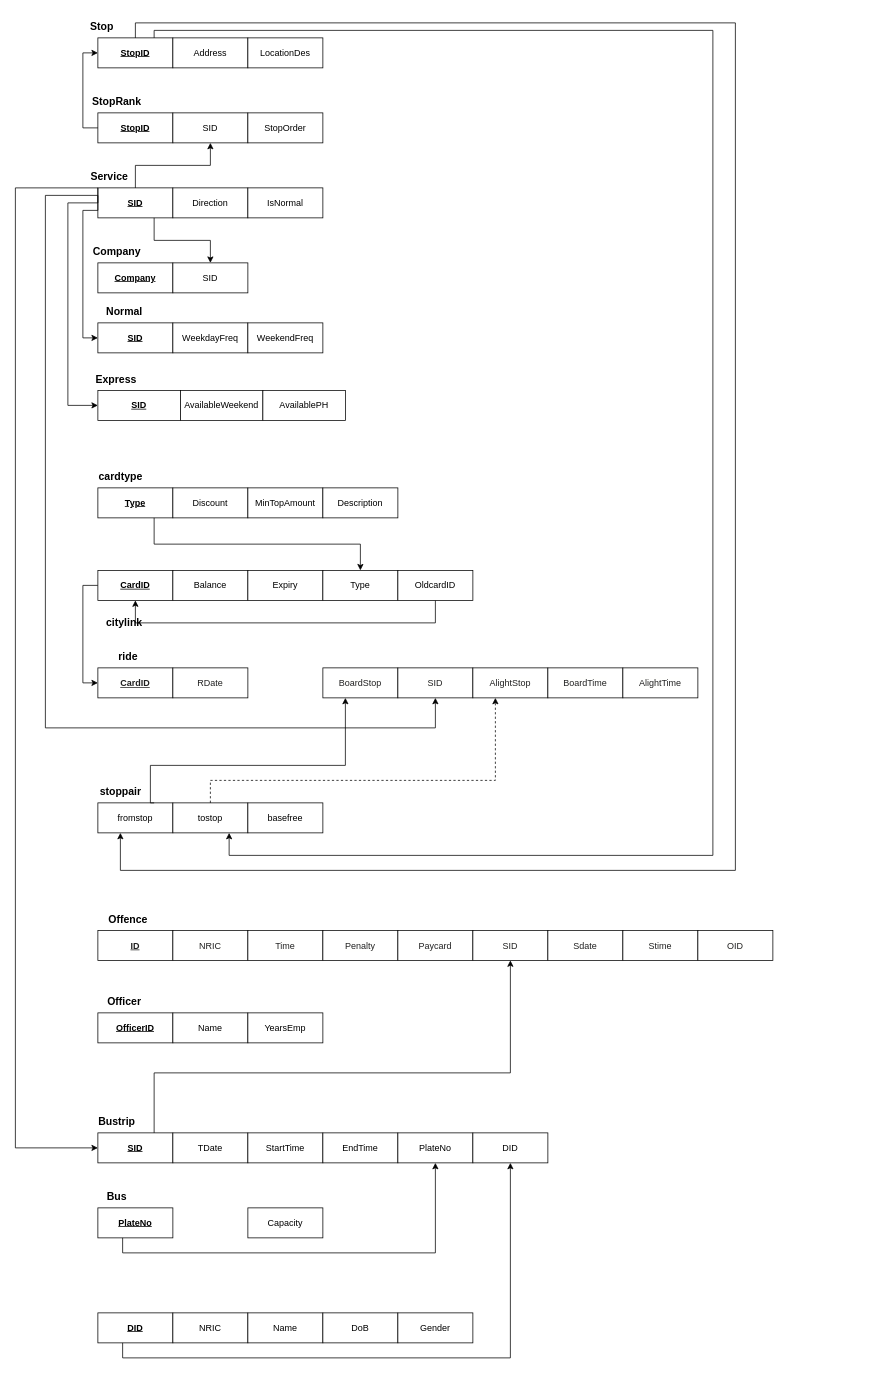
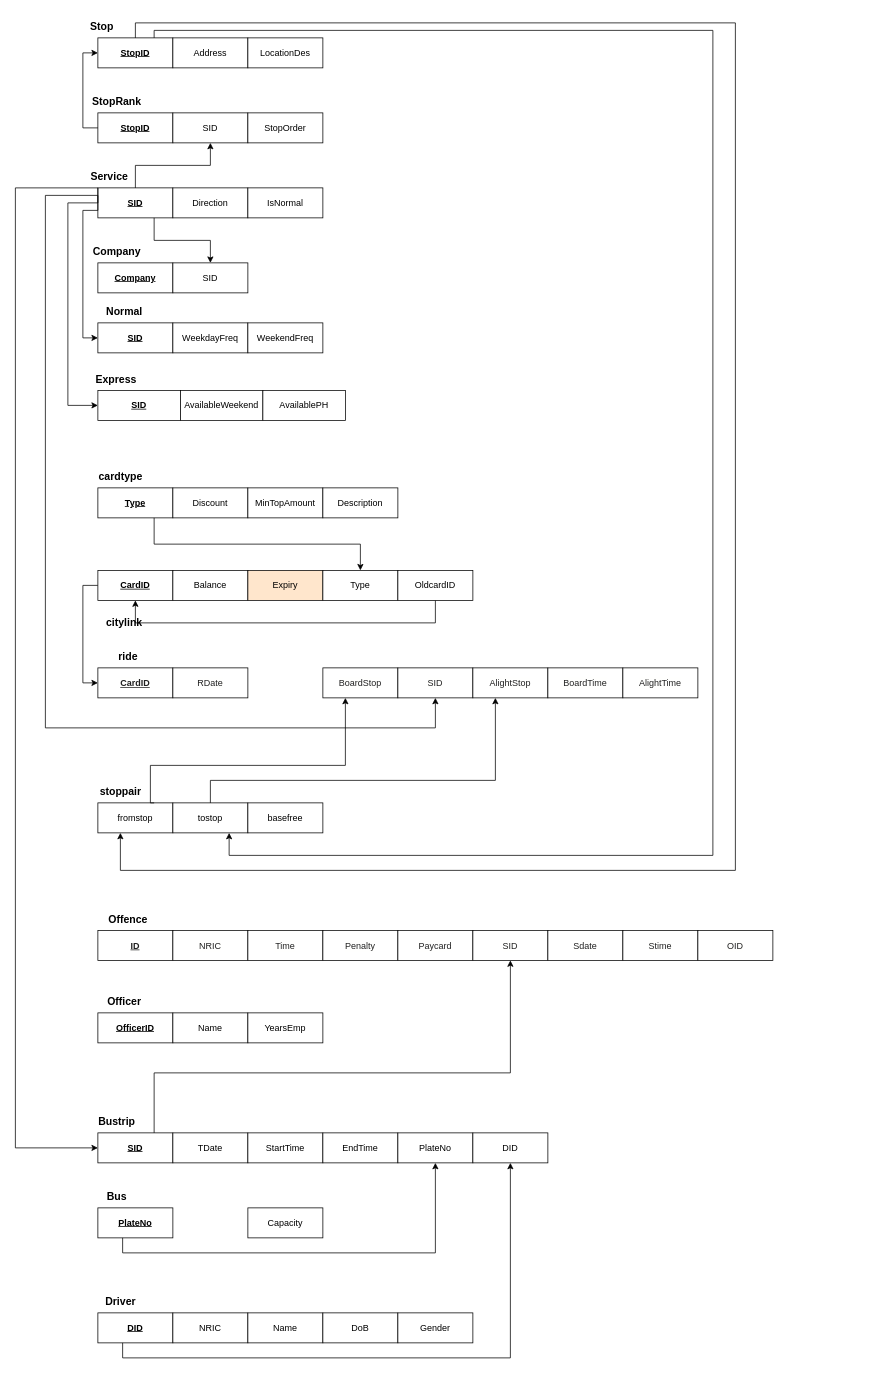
node "Expiry": fillcolor #ffffff -> #ffe6cc
edge "tostop" -> "AlightStop": style dashed -> solid
node "Driver": added
